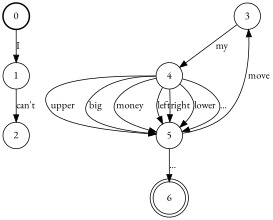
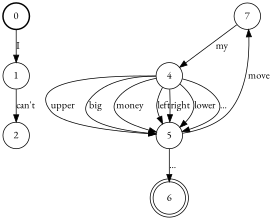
node "3": label "3" -> "7"
